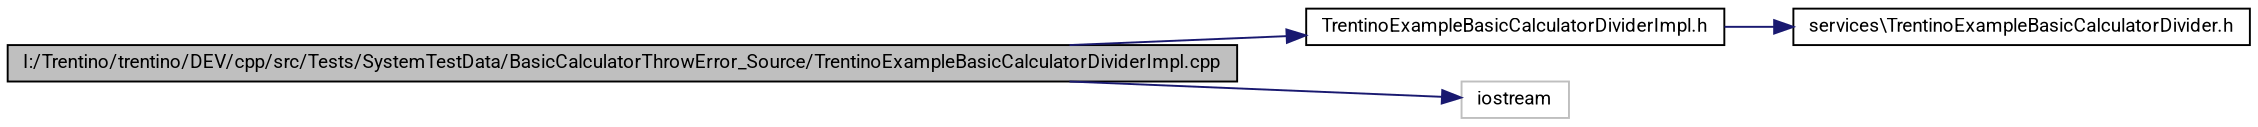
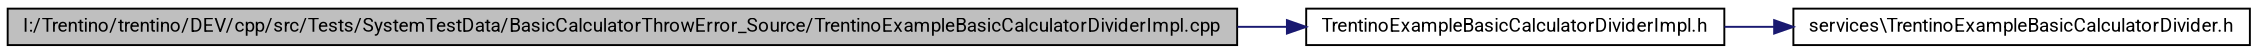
node "iostream": removed
